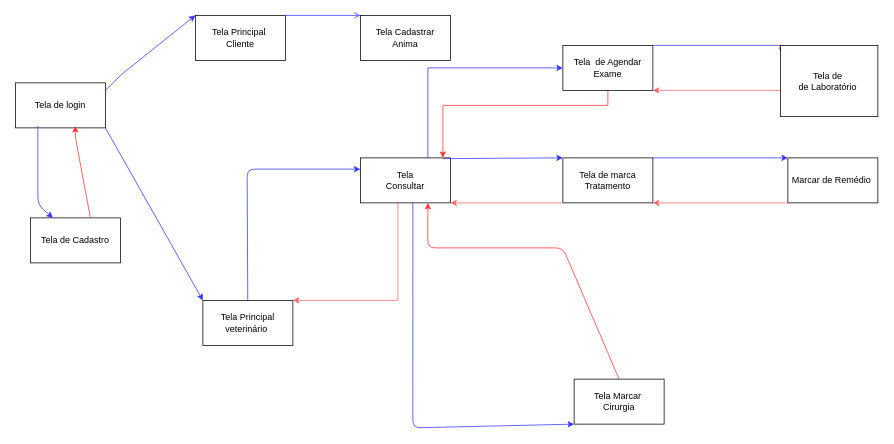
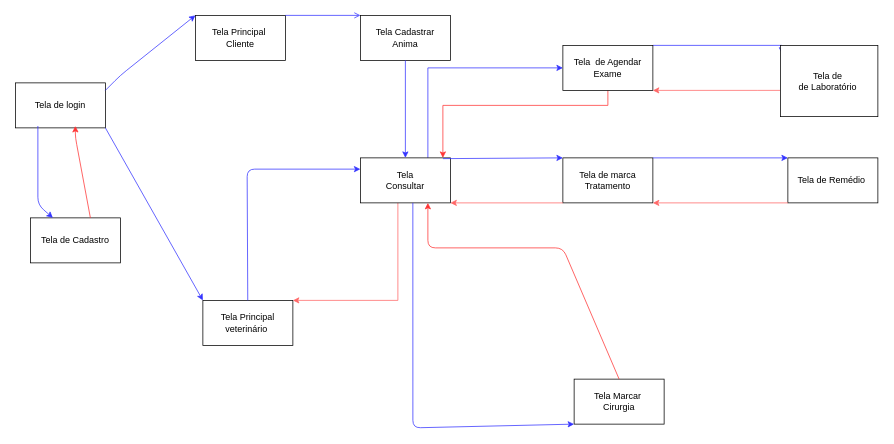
edge "Tela Cadastrar Anima" -> "Tela Consultar": added
node "Marcar de Remédio": label "Marcar de Remédio" -> "Tela de Remédio"
